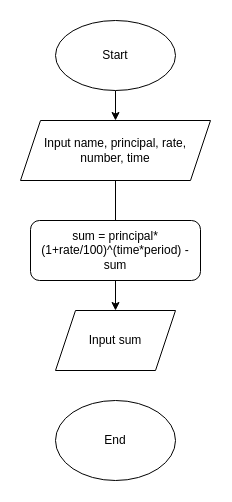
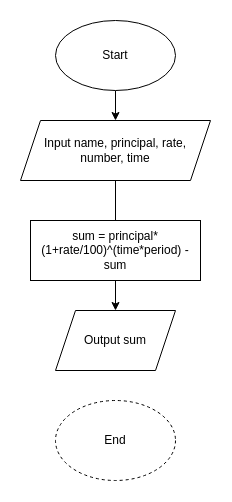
node "sum = principal*(1+rate/100)^(time*period) - sum": shape rounded rectangle -> rectangle
node "Input sum": label "Input sum" -> "Output sum"
node "End": style solid -> dashed
